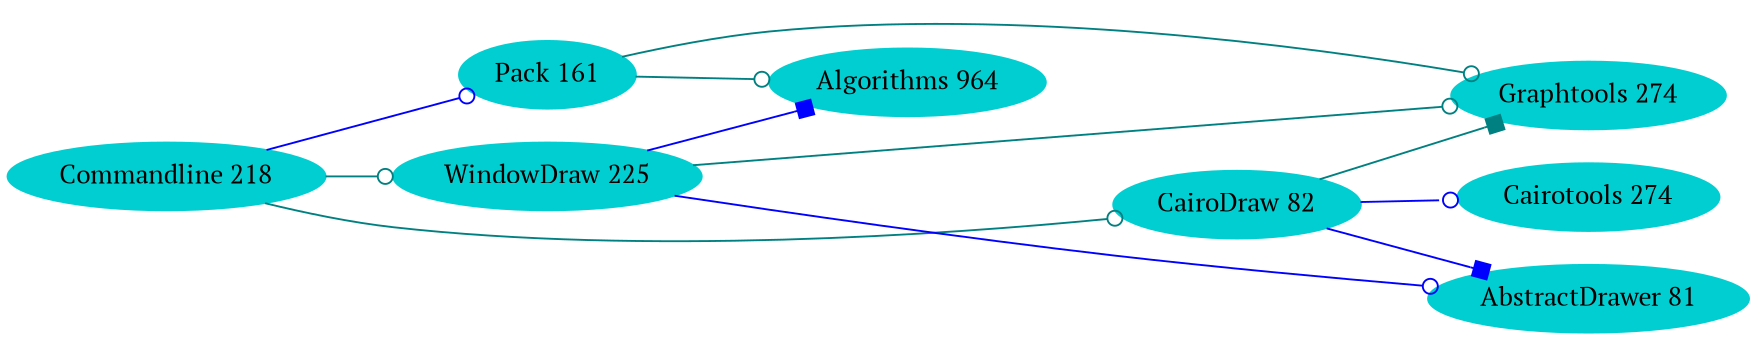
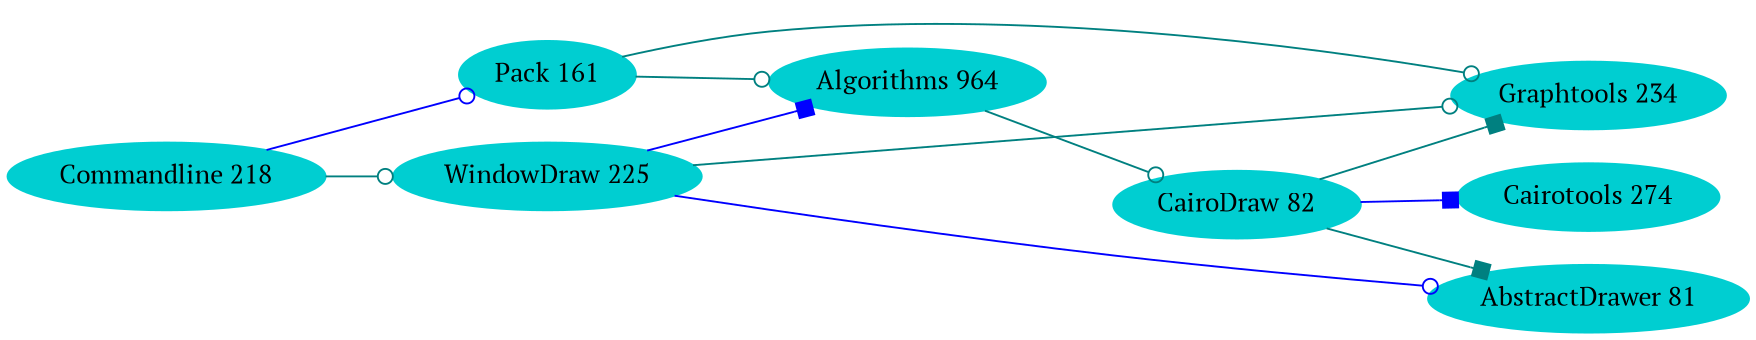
node "Graphtools 274": label "Graphtools 274" -> "Graphtools 234"
edge "CairoDraw 82" -> "Cairotools 274": arrowhead odot -> box
edge "Commandline 218" -> "CairoDraw 82": now "Algorithms 964" -> "CairoDraw 82"
edge "CairoDraw 82" -> "AbstractDrawer 81": color blue -> teal
